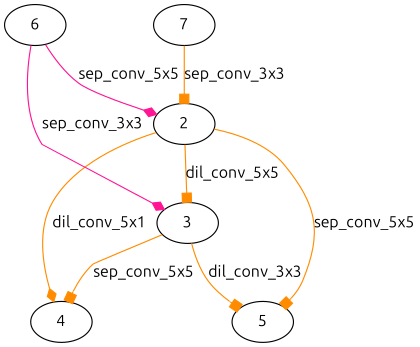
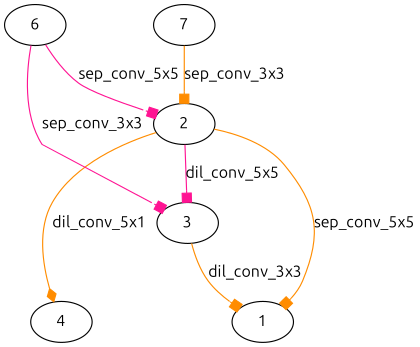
edge "6" -> "2": arrowhead diamond -> box
edge "6" -> "3": arrowhead diamond -> box
edge "2" -> "3": color darkorange -> deeppink
edge "3" -> "4": removed, label "sep_conv_5x5"
node "5": label "5" -> "1"
